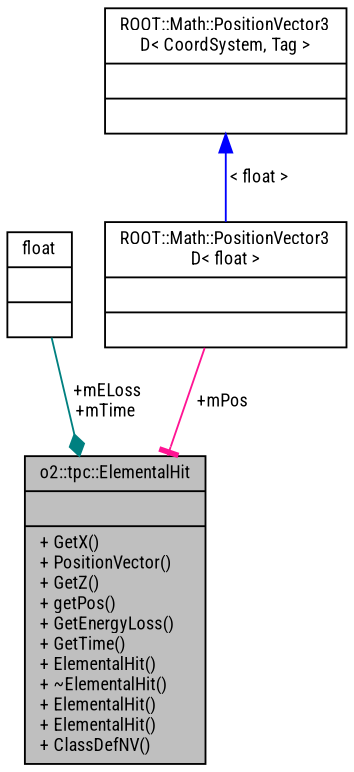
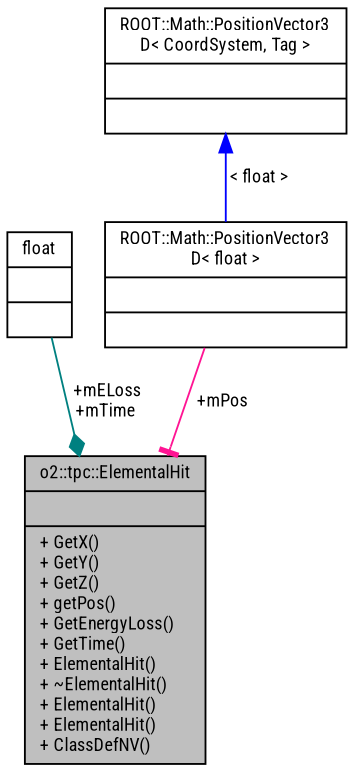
node "o2::tpc::ElementalHit": text "+ PositionVector()" -> "+ GetY()"
